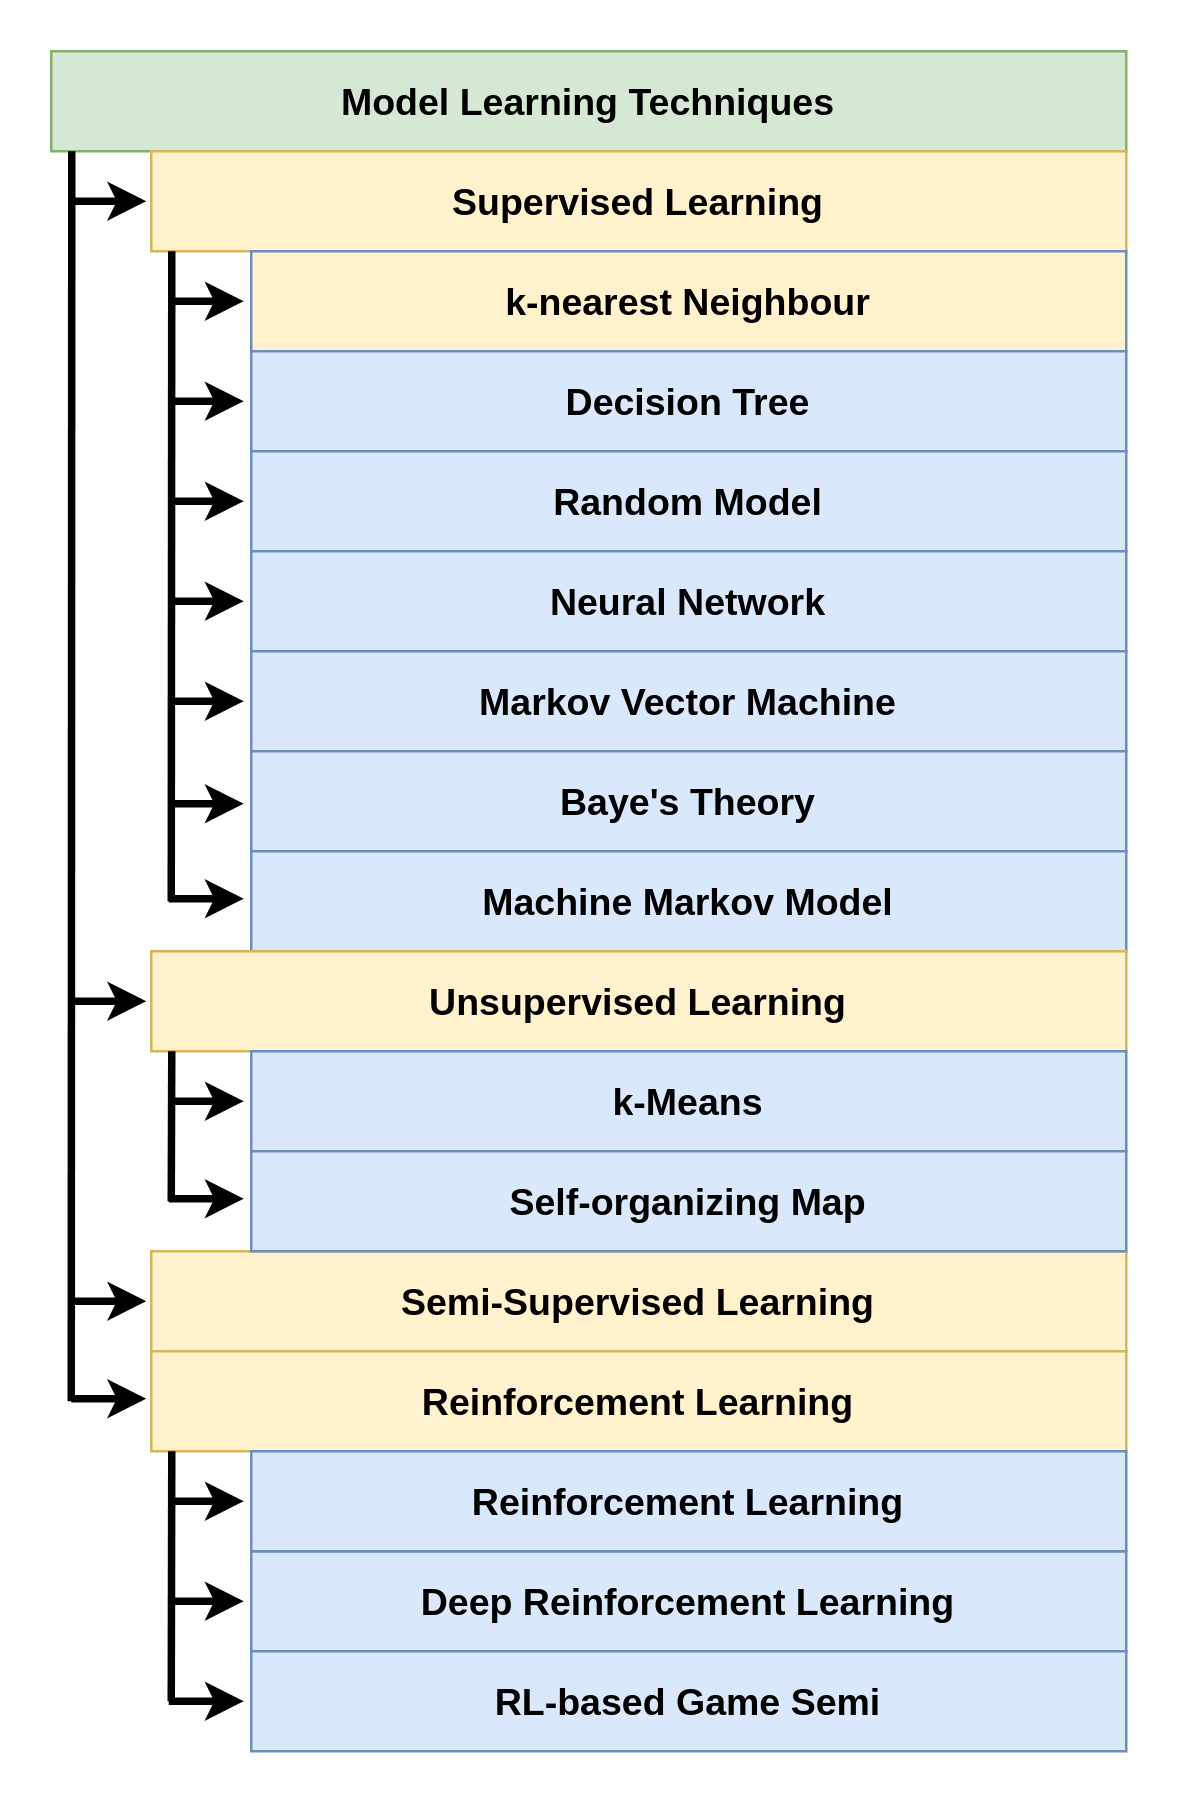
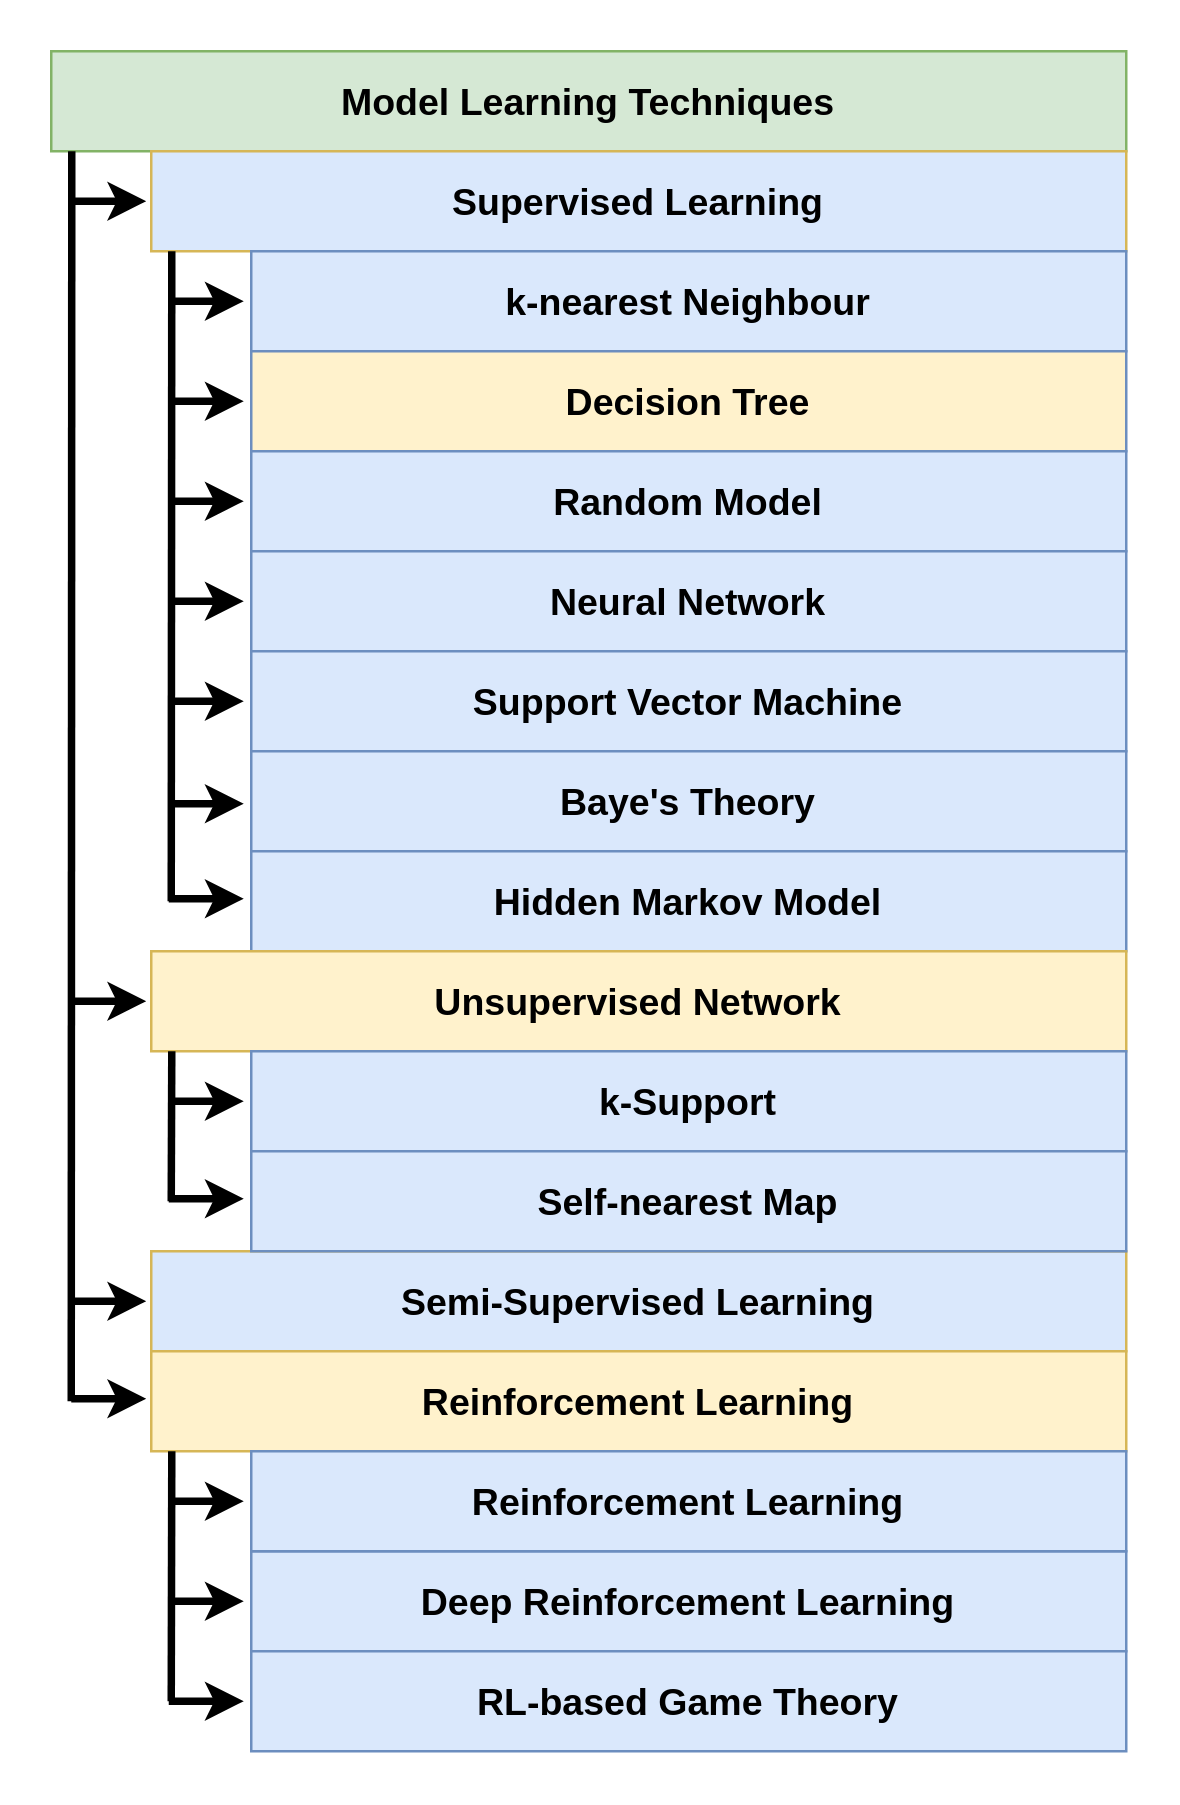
node "Supervised Learning": fillcolor #fff2cc -> #dae8fc
node "k-nearest Neighbour": fillcolor #fff2cc -> #dae8fc
node "Decision Tree": fillcolor #dae8fc -> #fff2cc
node "Markov Vector Machine": label "Markov Vector Machine" -> "Support Vector Machine"
node "Machine Markov Model": label "Machine Markov Model" -> "Hidden Markov Model"
node "Unsupervised Learning": label "Unsupervised Learning" -> "Unsupervised Network"
node "k-Means": label "k-Means" -> "k-Support"
node "Self-organizing Map": label "Self-organizing Map" -> "Self-nearest Map"
node "Semi-Supervised Learning": fillcolor #fff2cc -> #dae8fc
node "RL-based Game Semi": label "RL-based Game Semi" -> "RL-based Game Theory"
